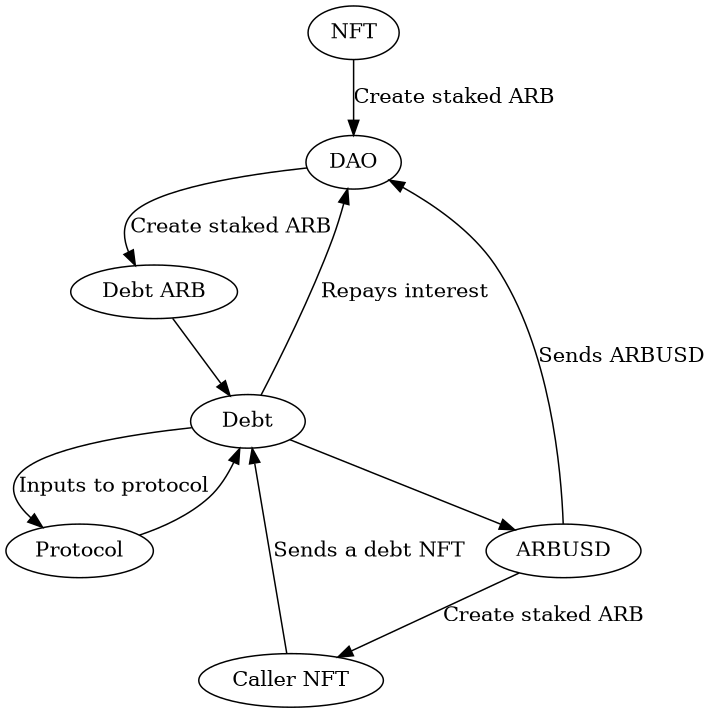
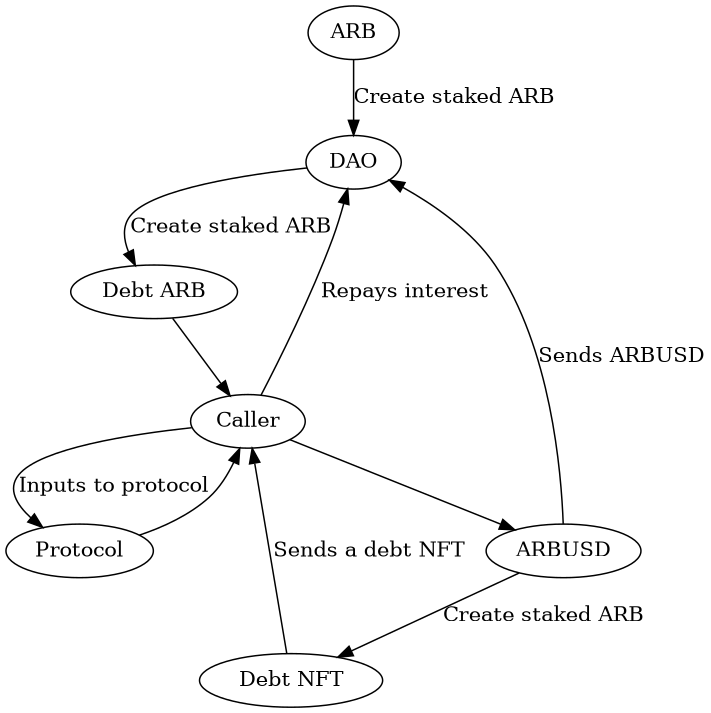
node "NFT": label "NFT" -> "ARB"
node "Debt": label "Debt" -> "Caller"
node "Caller NFT": label "Caller NFT" -> "Debt NFT"
